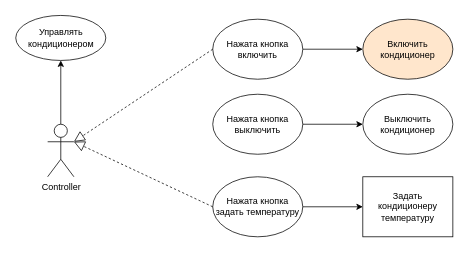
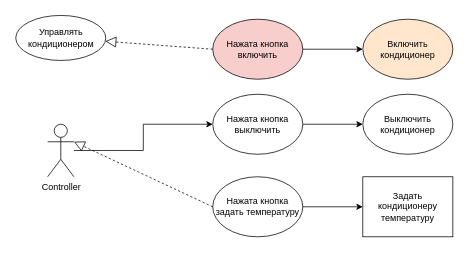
node "Нажата кнопка включить": fillcolor #ffffff -> #f8cecc
edge "Нажата кнопка включить" -> "Controller": now "Нажата кнопка включить" -> "Управлять кондиционером"
edge "Controller" -> "Управлять кондиционером": now "Controller" -> "Нажата кнопка выключить"
